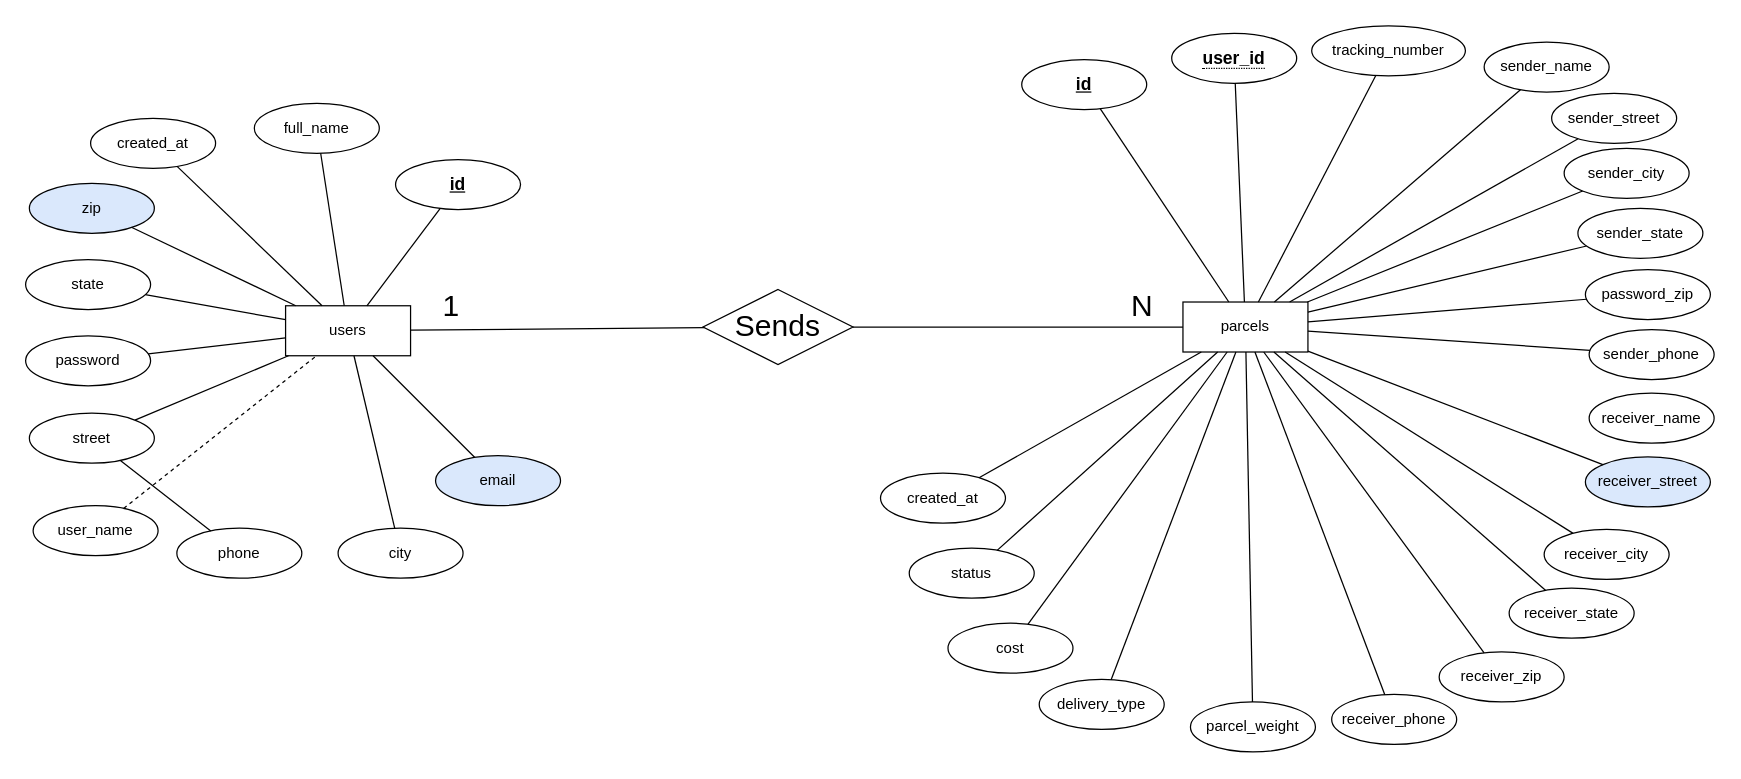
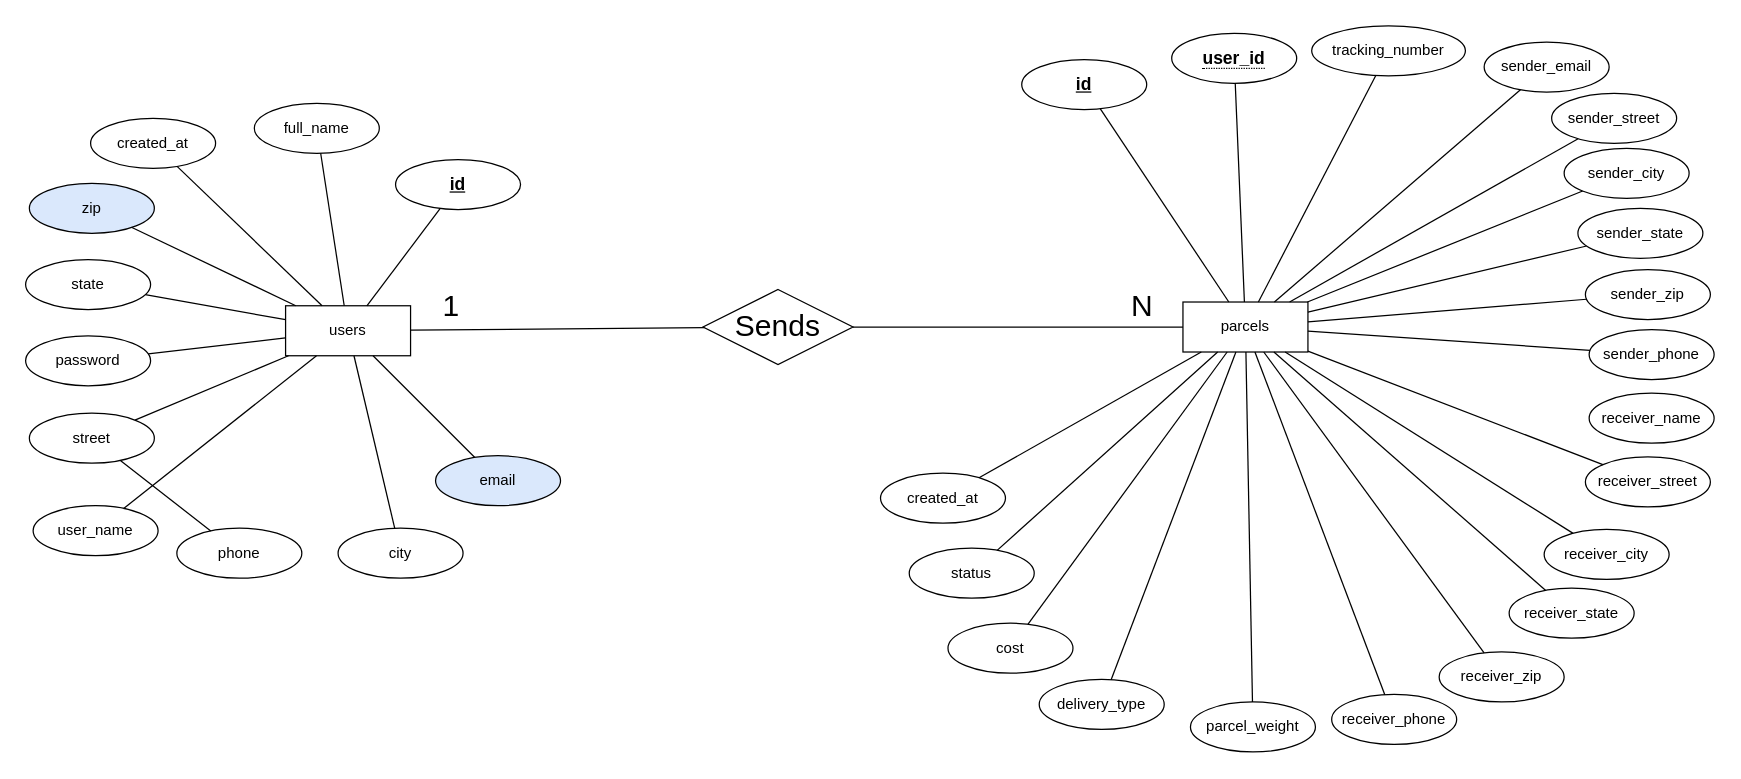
node "sender_name": label "sender_name" -> "sender_email"
node "password_zip": label "password_zip" -> "sender_zip"
edge "users" -- "user_name": style dashed -> solid
node "receiver_street": fillcolor #dae8fc -> #ffffff
